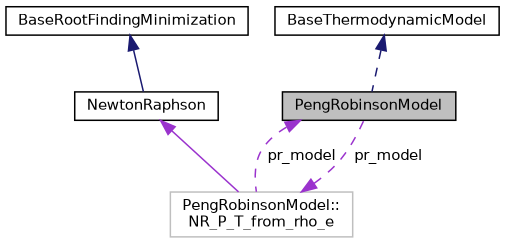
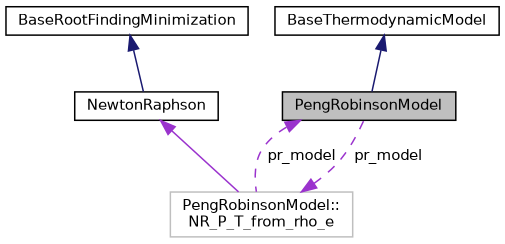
edge "PengRobinsonModel" -> "BaseThermodynamicModel": style dashed -> solid
